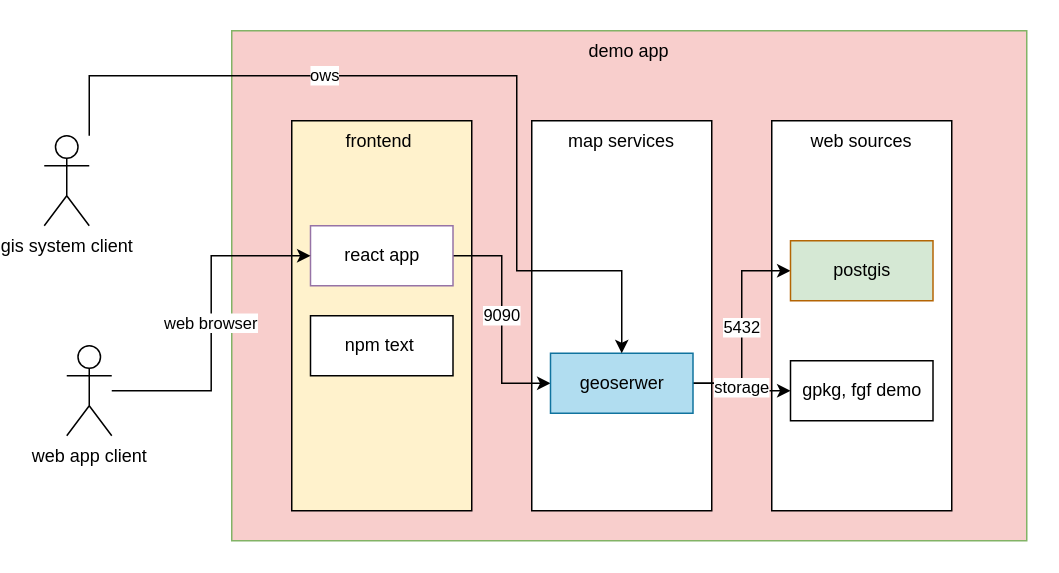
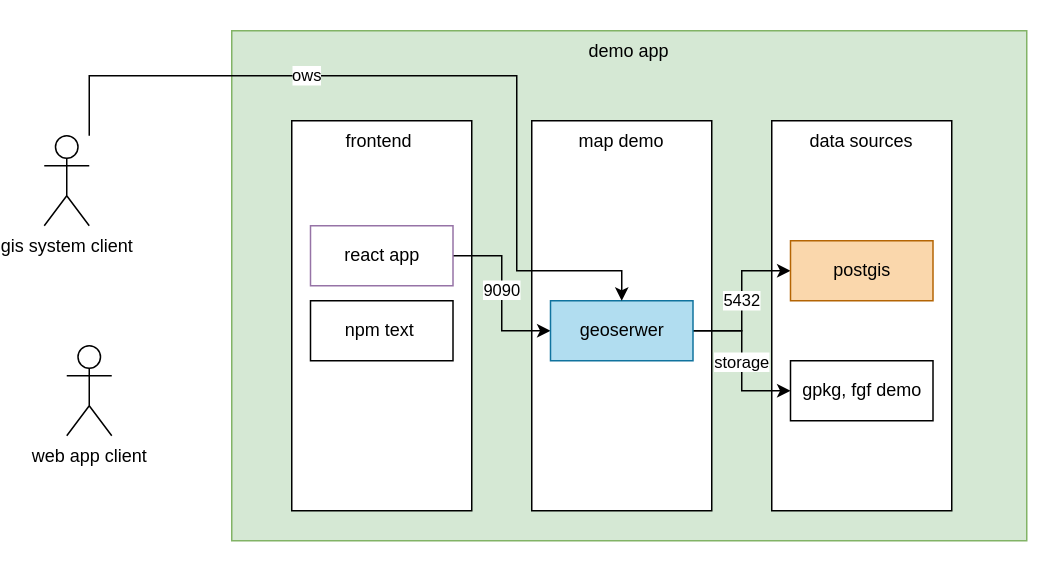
node "demo app": fillcolor #f8cecc -> #d5e8d4
node "frontend": fillcolor #fff2cc -> #ffffff
node "map services": label "map services" -> "map demo"
node "web sources": label "web sources" -> "data sources"
node "postgis": fillcolor #d5e8d4 -> #fad7ac
edge "web app client" -> "react app": removed, label "web browser"
node "npm text": moved (382, 346) -> (382, 331)
node "geoserwer": moved (622, 383) -> (622, 331)
